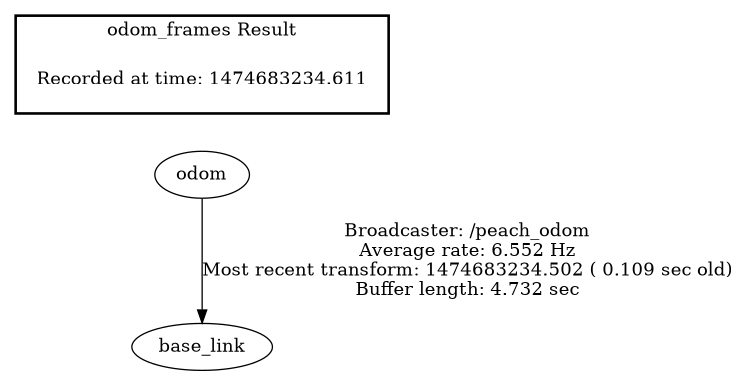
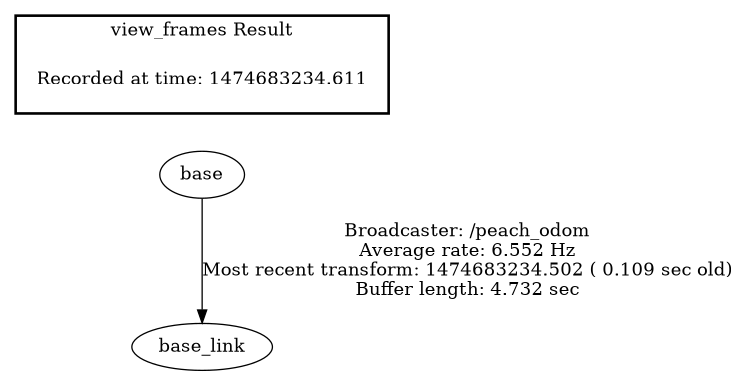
cluster "odom_frames Result": label "odom_frames Result" -> "view_frames Result"
node "odom": label "odom" -> "base"
